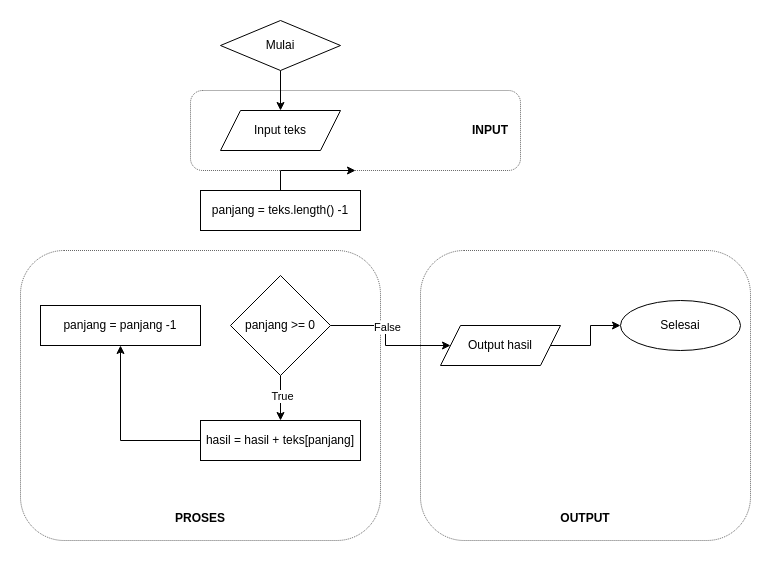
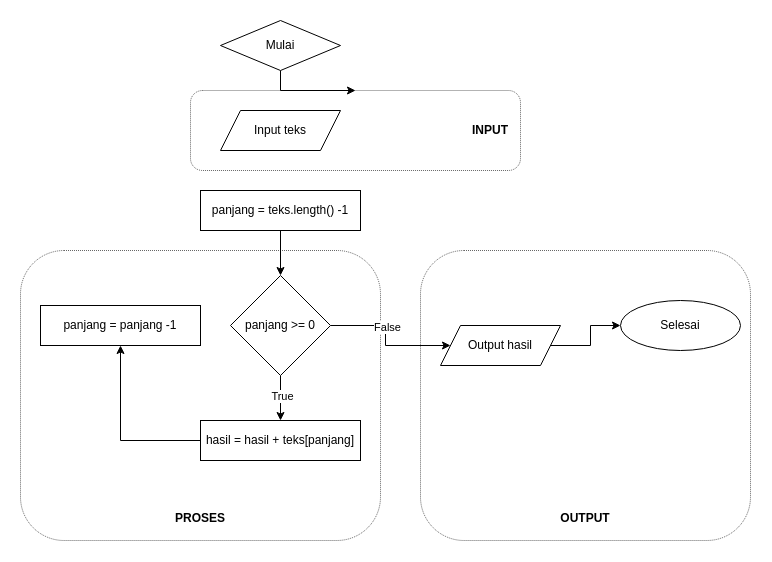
edge "Mulai" -> "Input teks": now "Mulai" -> "INPUT"
edge "panjang = teks.length() -1" -> "INPUT": now "panjang = teks.length() -1" -> "panjang >= 0"
